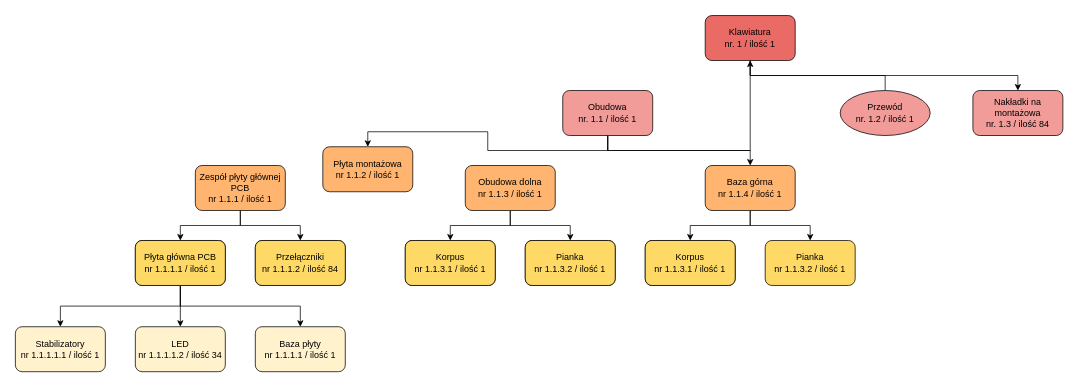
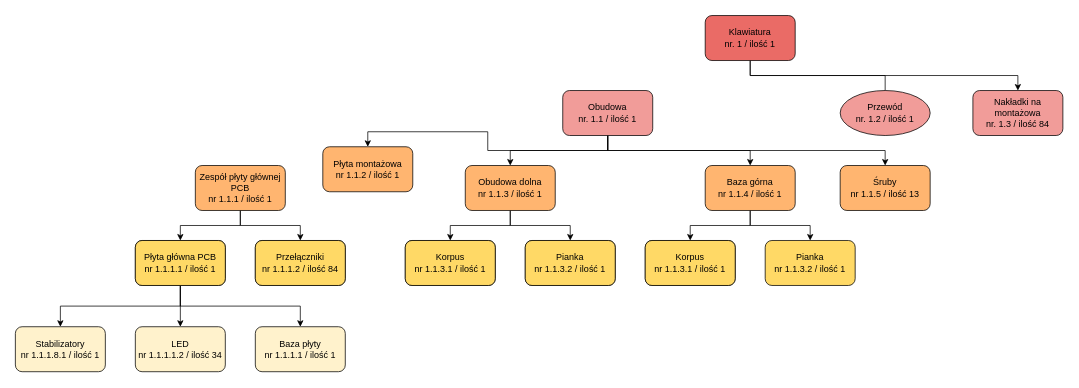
edge "Obudowa nr. 1.1 / ilość 1" -> "Klawiaturanr. 1 / ilość 1": now "Obudowa nr. 1.1 / ilość 1" -> "Obudowa dolna nr 1.1.3 / ilość 1"
edge "Obudowa nr. 1.1 / ilość 1" -> "Śruby nr 1.1.5 / ilość 13": added
node "Śruby nr 1.1.5 / ilość 13": added
node "Stabilizatory nr 1.1.1.1.1 / ilość 1": label "Stabilizatory nr 1.1.1.1.1 / ilość 1" -> "Stabilizatory nr 1.1.1.8.1 / ilość 1"
